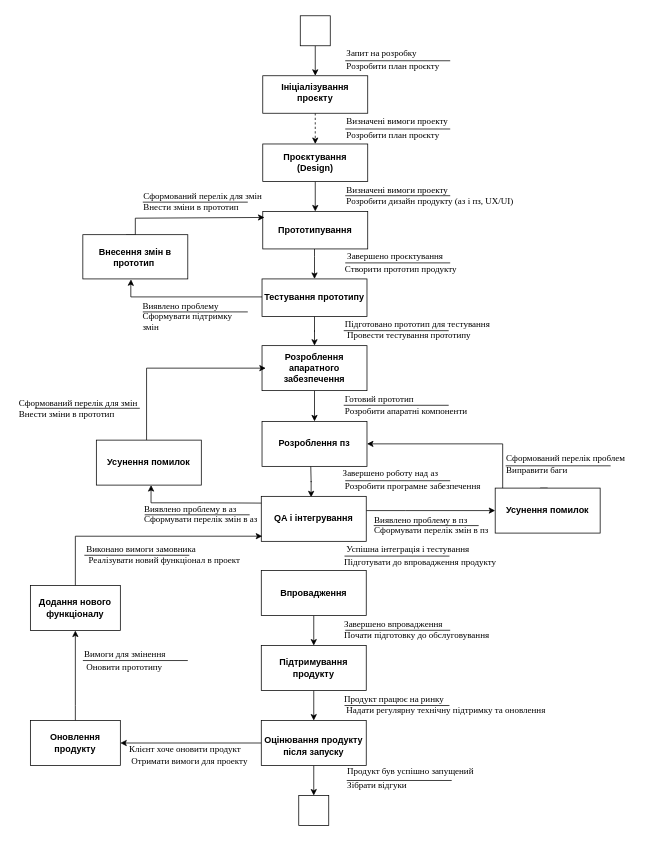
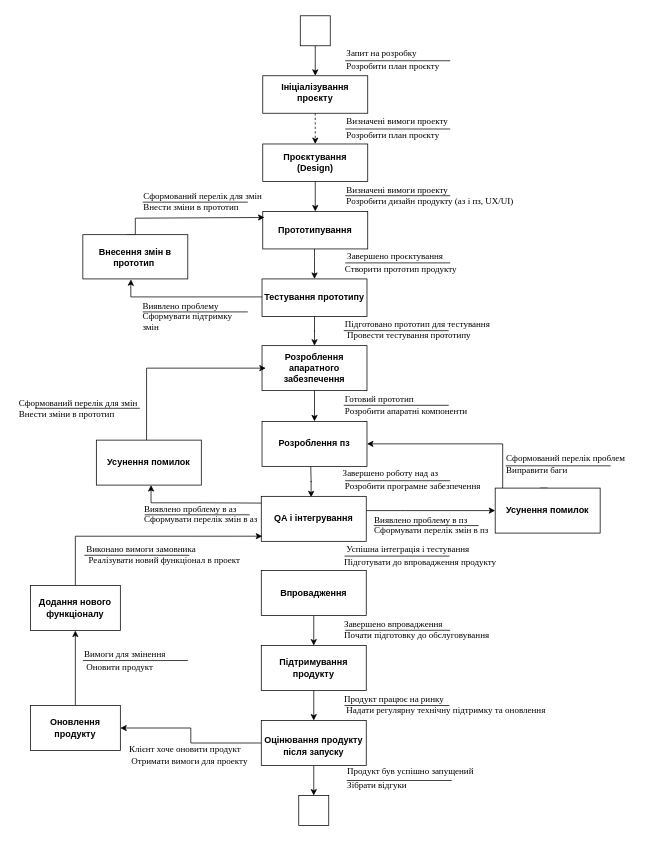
node "Вимоги для зміненняОновити прототипу": label "Вимоги для зміненняОновити прототипу" -> "Вимоги для зміненняОновити продукт"
node "Оновлення продукту": moved (75, 743) -> (75, 728)
